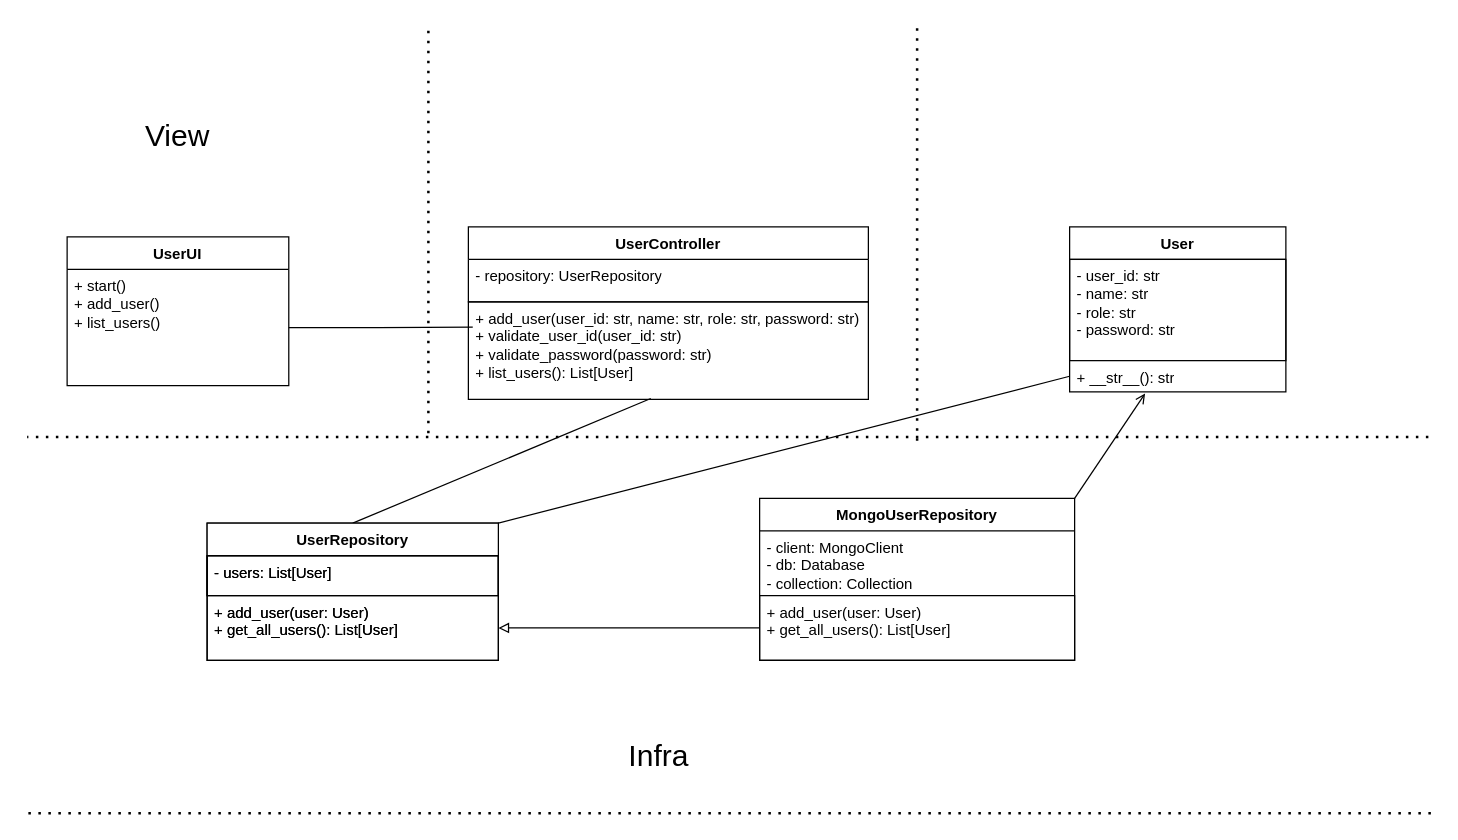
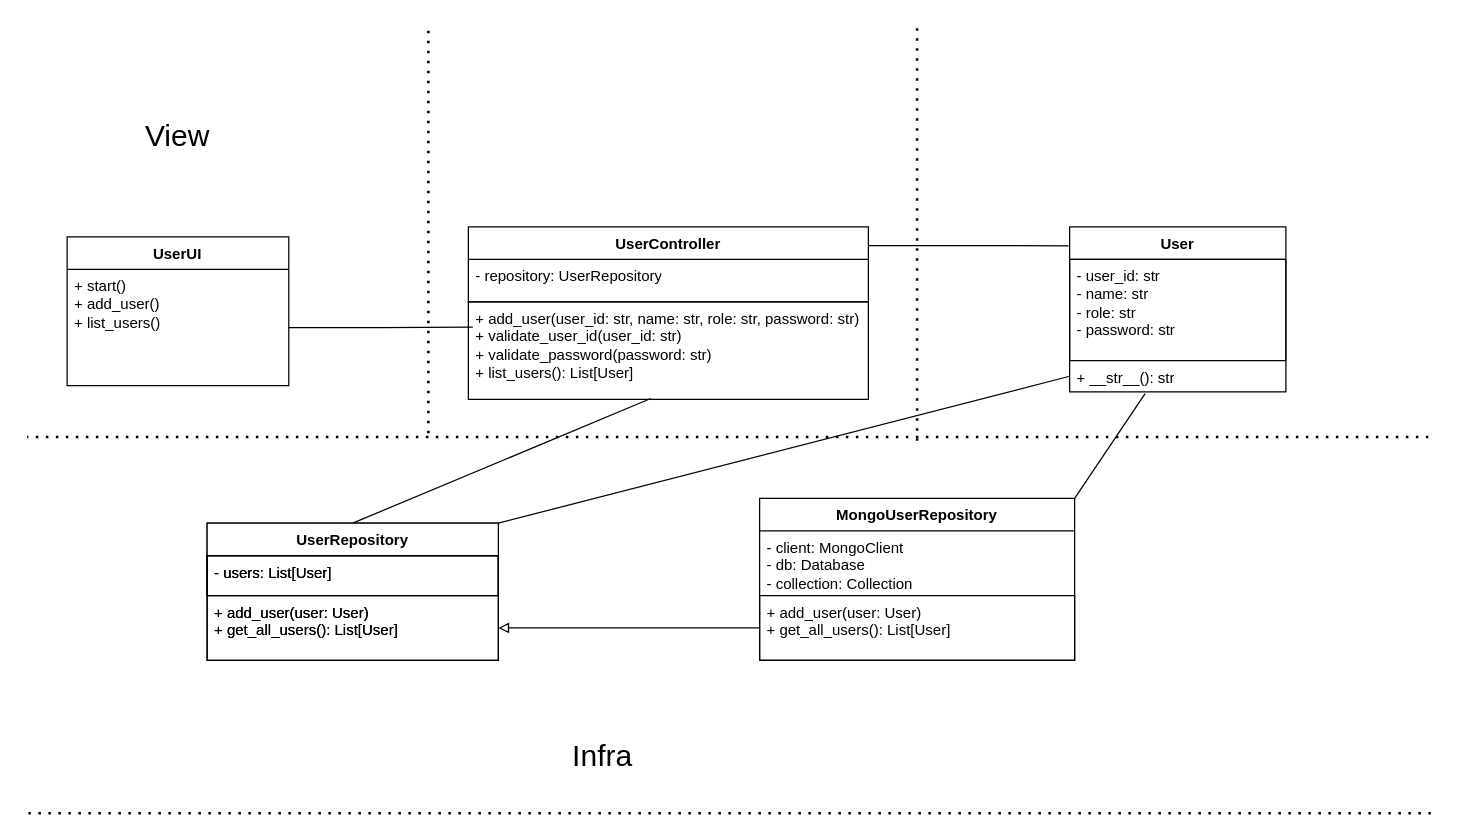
edge "UserController" -- "User": added
edge "MongoUserRepository" -> "+ __str__(): str": arrowhead open -> none
node "Infra": moved (658, 757) -> (602, 757)
